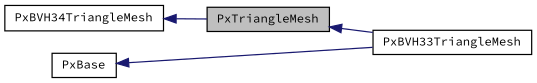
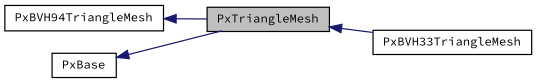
node "PxBVH34TriangleMesh": label "PxBVH34TriangleMesh" -> "PxBVH94TriangleMesh"
edge "PxBVH33TriangleMesh" -> "PxBase": now "PxTriangleMesh" -> "PxBase"
